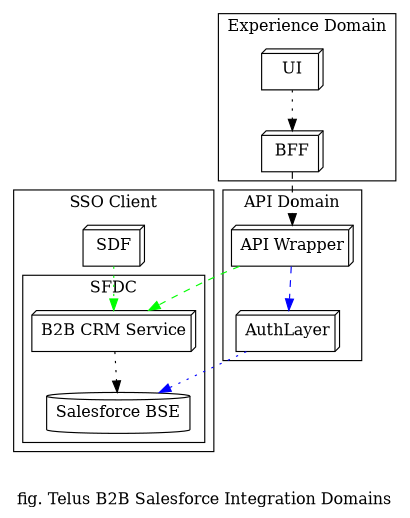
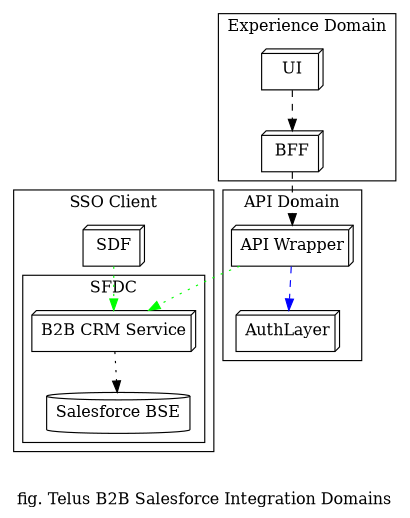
edge "UI" -> "BFF": style dotted -> dashed
edge "API Wrapper" -> "B2B CRM Service": style dashed -> dotted
edge "AuthLayer" -> "Salesforce BSE": removed
